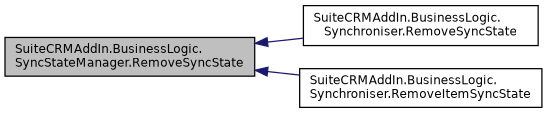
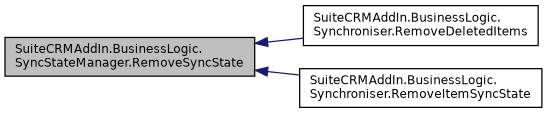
node "SuiteCRMAddIn.BusinessLogic. Synchroniser.RemoveSyncState": label "SuiteCRMAddIn.BusinessLogic. Synchroniser.RemoveSyncState" -> "SuiteCRMAddIn.BusinessLogic. Synchroniser.RemoveDeletedItems"
